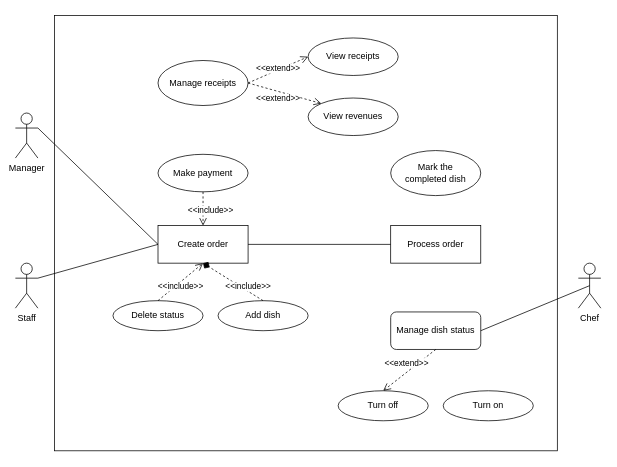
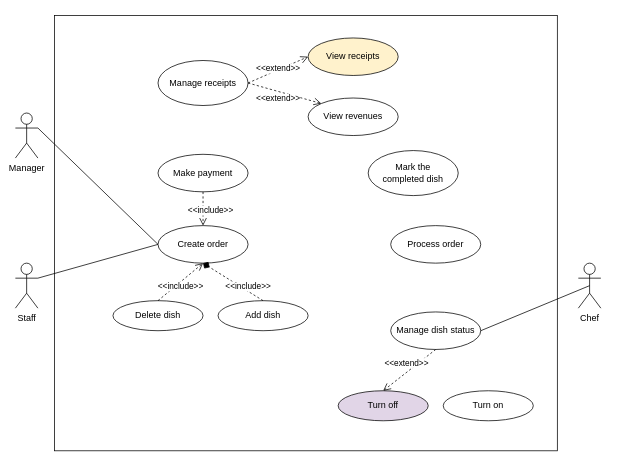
node "View receipts": fillcolor #ffffff -> #fff2cc
node "Mark the completed dish": moved (435, 173) -> (413, 173)
node "Create order": shape rectangle -> ellipse
edge "Create order" -- "Process order": removed
node "Process order": shape rectangle -> ellipse
node "Delete status": label "Delete status" -> "Delete dish"
node "Manage dish status": shape rounded rectangle -> ellipse
node "Turn off": fillcolor #ffffff -> #e1d5e7
